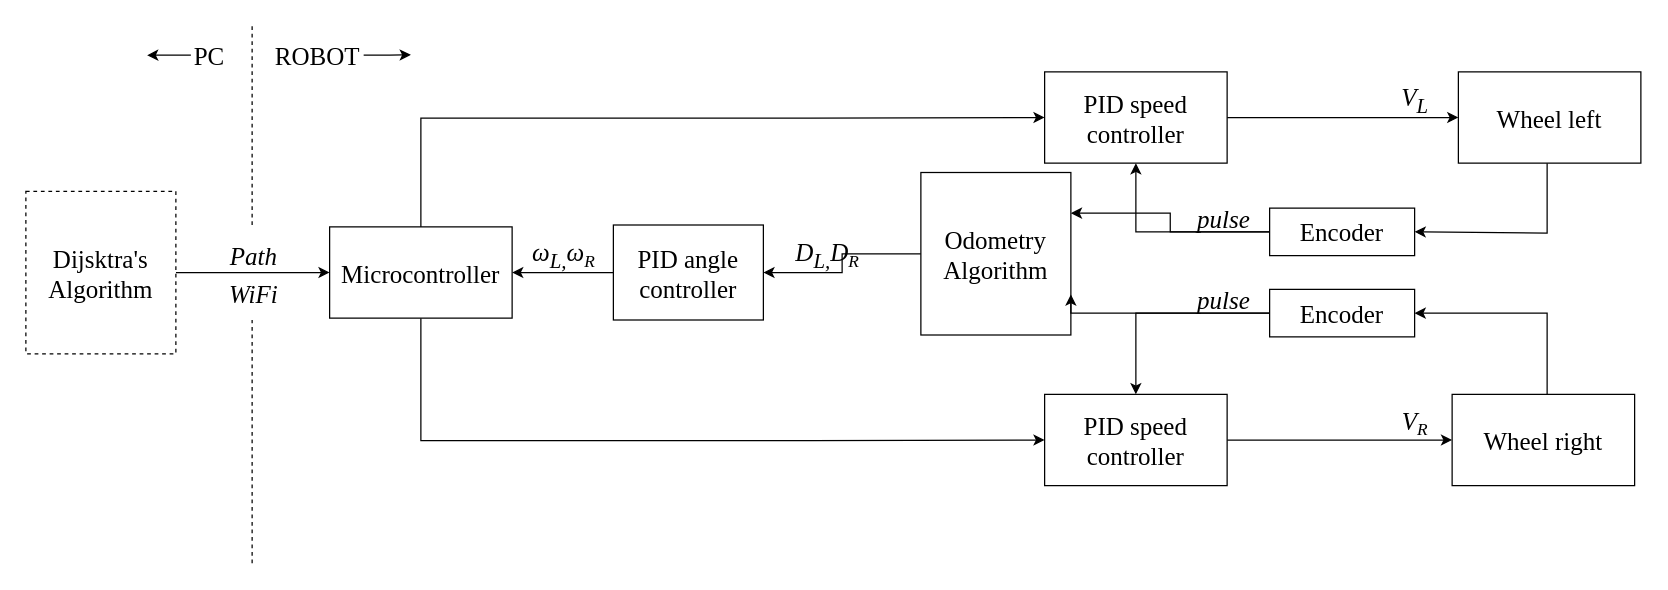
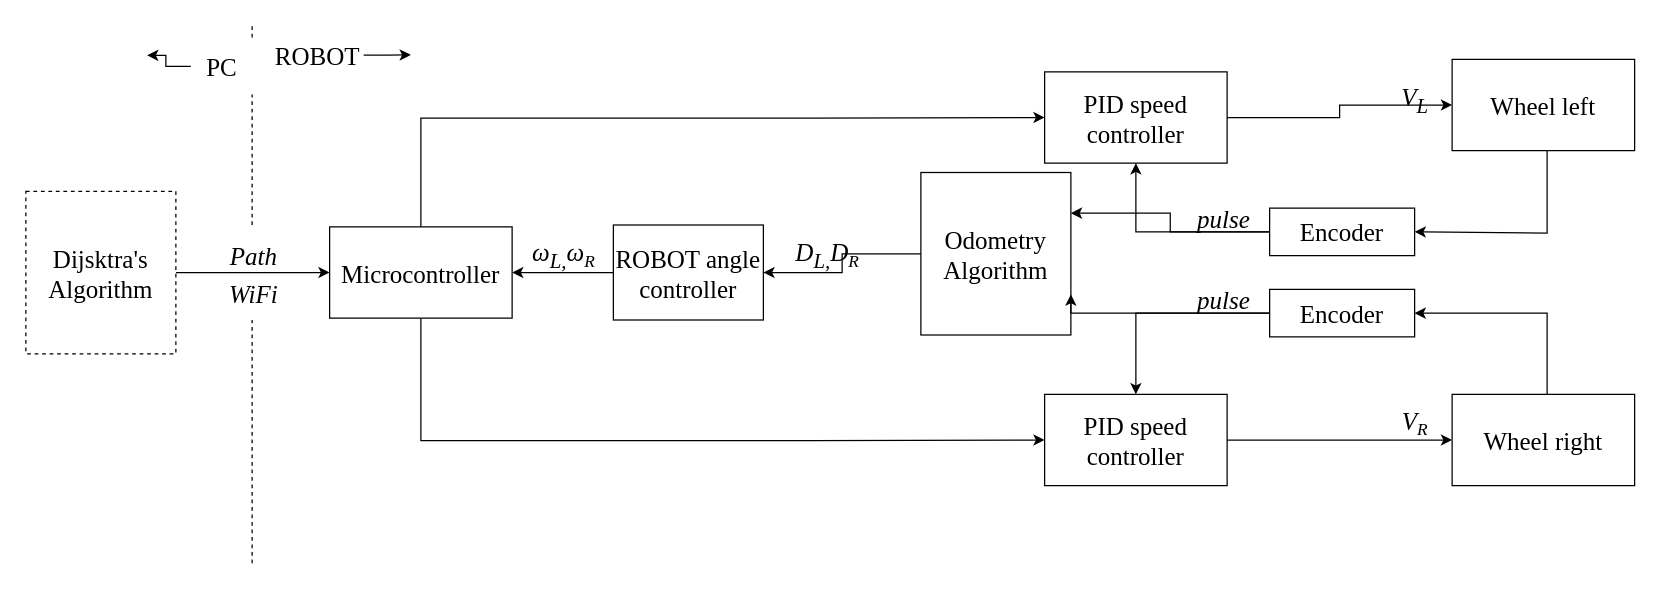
node "PC": size 38x34 -> 63x56
node "Wheel left": moved (1549, 118) -> (1543, 105)
node "PID angle controller": label "PID angle controller" -> "ROBOT angle controller"
